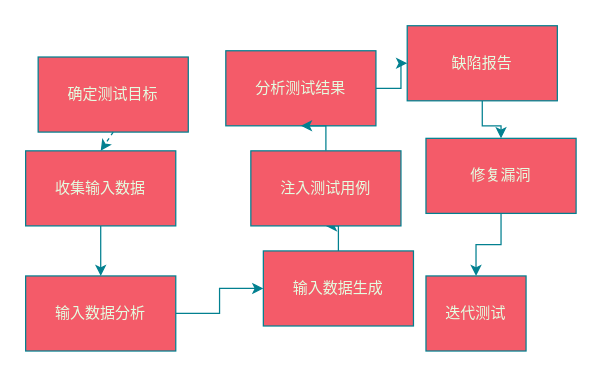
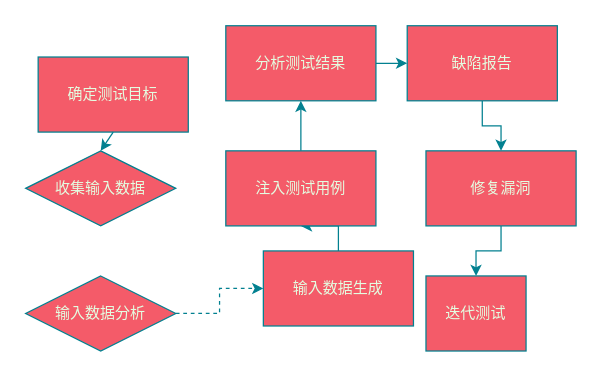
node "分析测试结果": moved (301, 88) -> (301, 63)
edge "确定测试目标" -> "收集输入数据": style dashed -> solid
node "修复漏洞": moved (501, 176) -> (501, 188)
node "收集输入数据": shape rectangle -> diamond
node "注入测试用例": moved (326, 188) -> (301, 188)
edge "收集输入数据" -> "输入数据分析": removed
edge "输入数据分析" -> "输入数据生成": style solid -> dashed
node "输入数据分析": shape rectangle -> diamond
